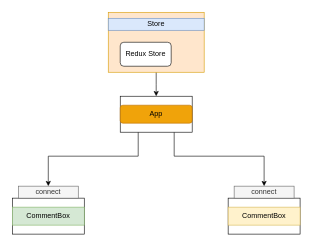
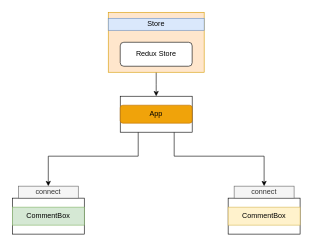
node "Redux Store": size 51x24 -> 72x24
